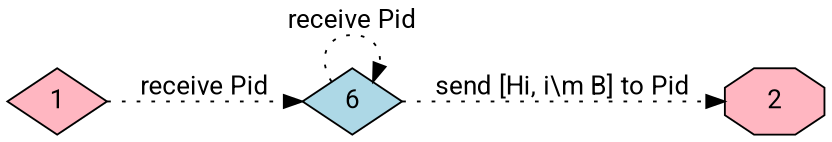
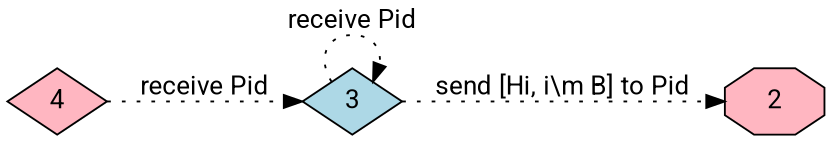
node "1": label "1" -> "4"
node "6": label "6" -> "3"
